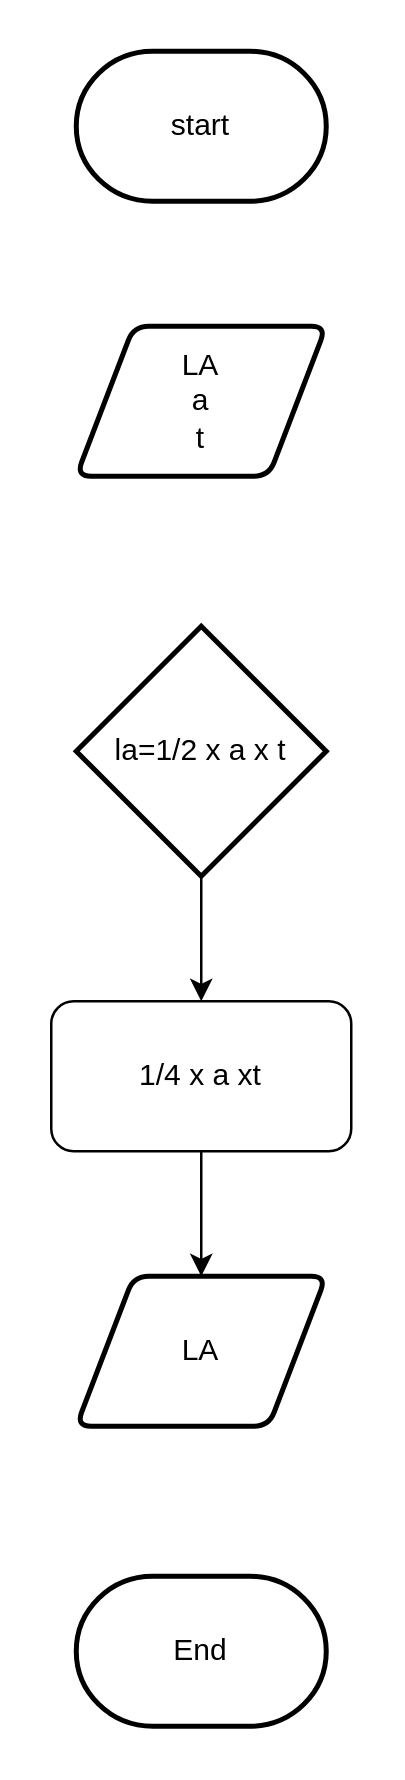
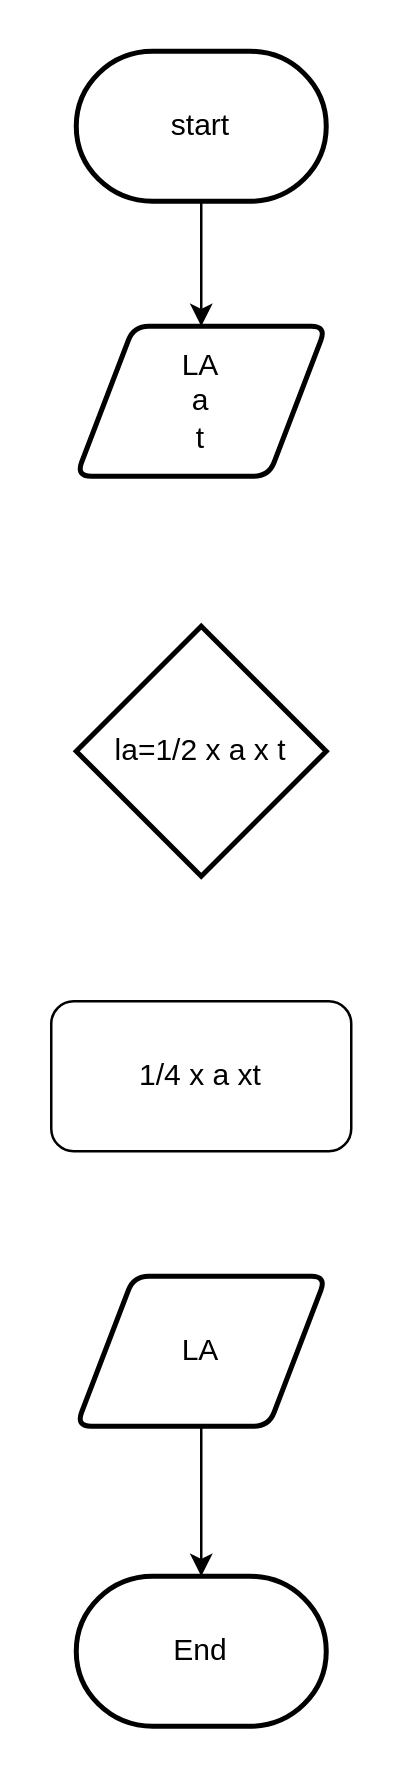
edge "start" -> "LA a t": added
edge "la=1/2 x a x t" -> "1/4 x a xt": removed
edge "1/4 x a xt" -> "LA": removed
edge "LA" -> "End": added
